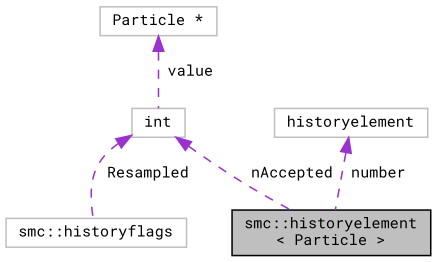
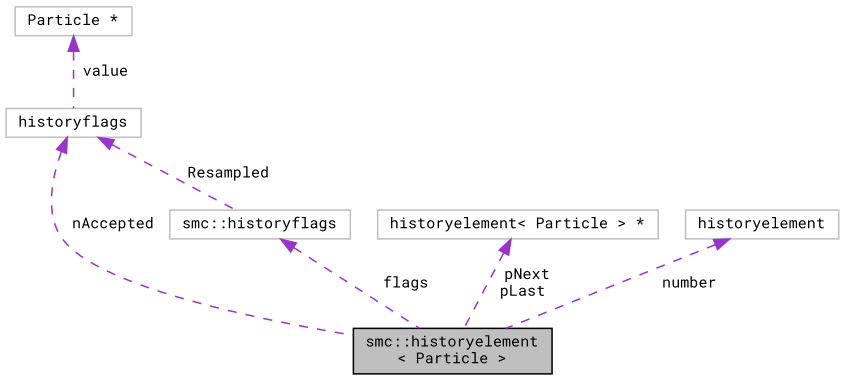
node "int": label "int" -> "historyflags"
node "historyelement< Particle > *": added
edge "smc::historyelement < Particle >" -> "smc::historyflags": added, label "flags"
